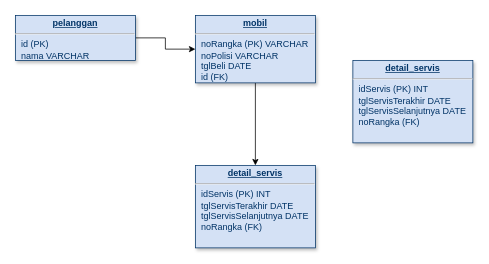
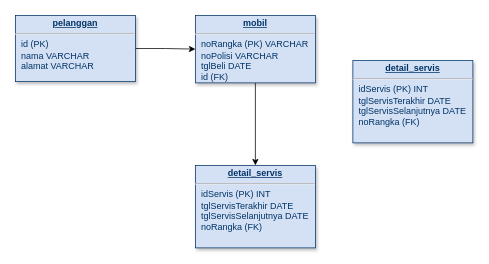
node "pelanggan id (PK) nama VARCHAR alamat VARCHAR": size 120x45 -> 120x66
